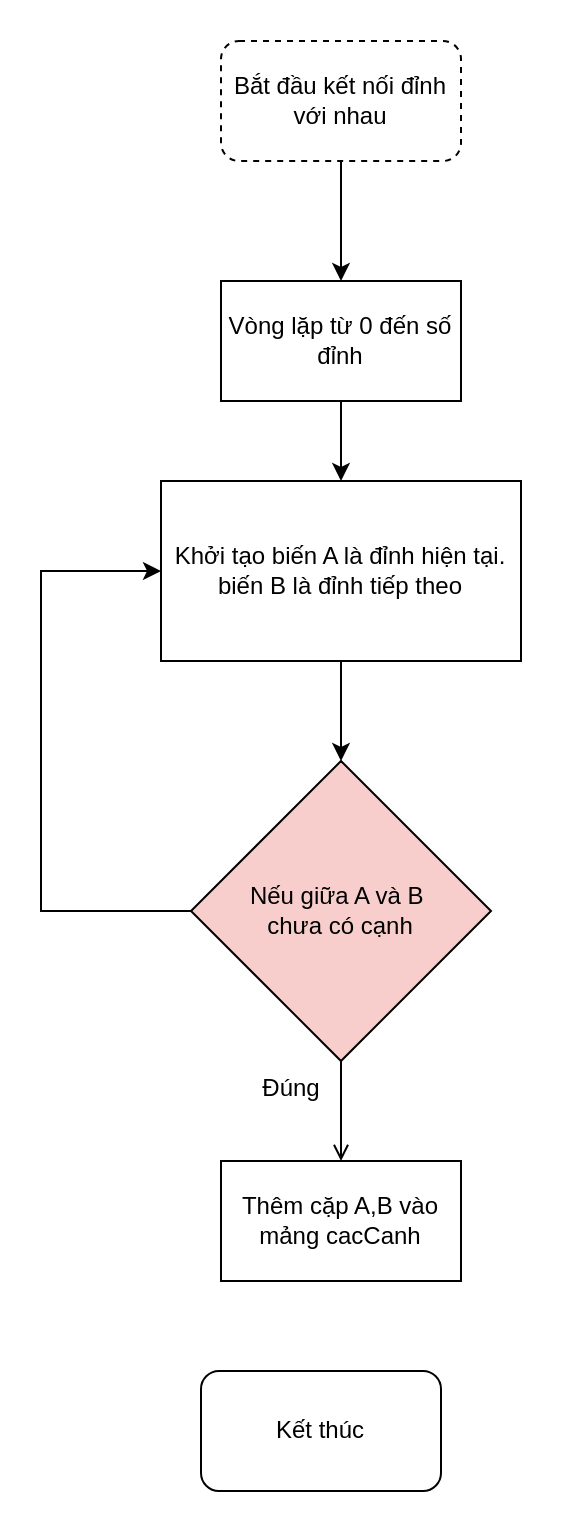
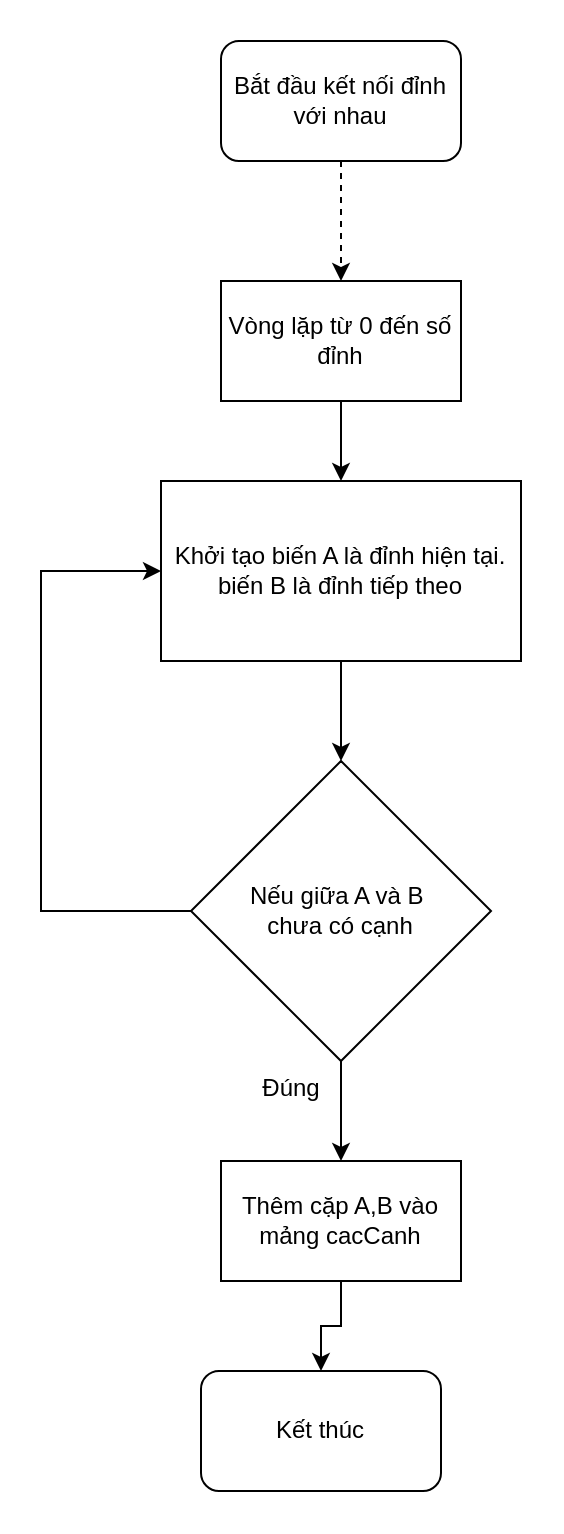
node "Bắt đầu kết nối đỉnh với nhau": style dashed -> solid
edge "Bắt đầu kết nối đỉnh với nhau" -> "Vòng lặp từ 0 đến số đỉnh": style solid -> dashed
node "Nếu giữa A và B chưa có cạnh": fillcolor #f8cecc -> #ffffff
edge "Nếu giữa A và B chưa có cạnh" -> "Thêm cặp A,B vào mảng cacCanh": arrowhead open -> classic
edge "Thêm cặp A,B vào mảng cacCanh" -> "Kết thúc": added
